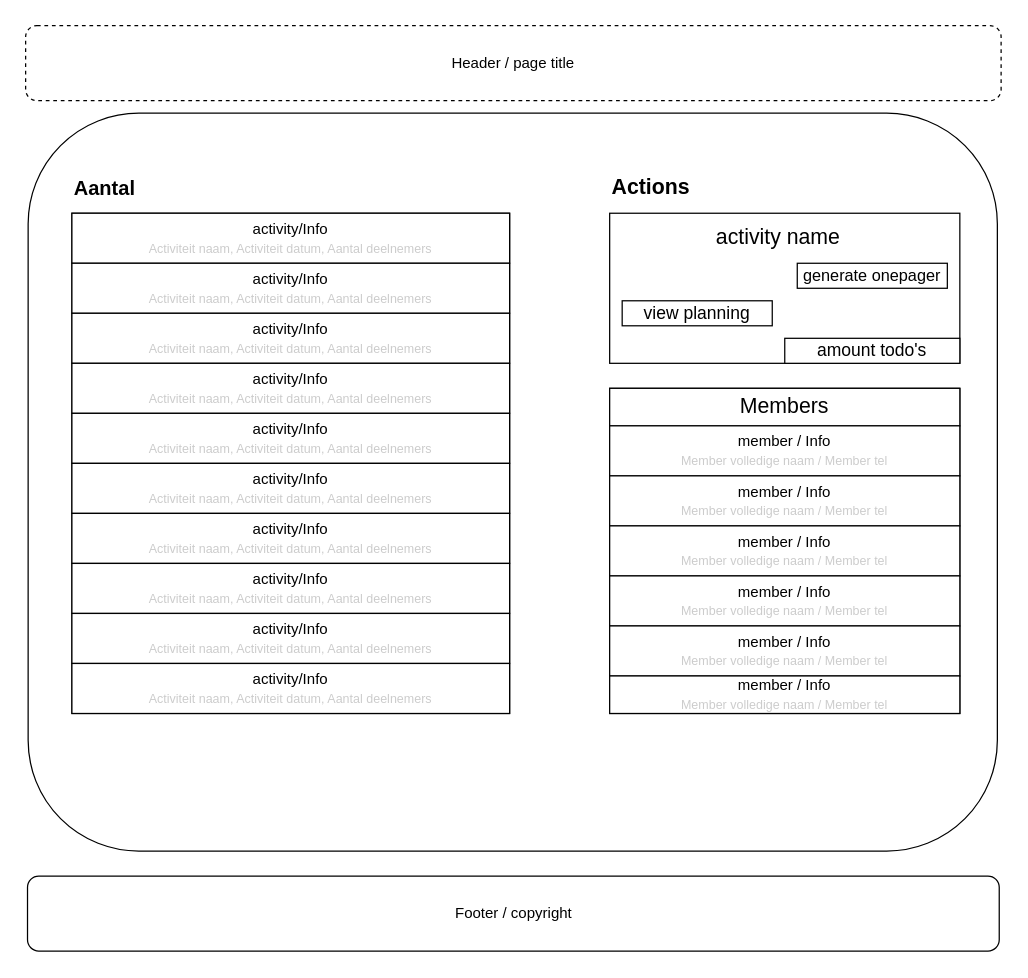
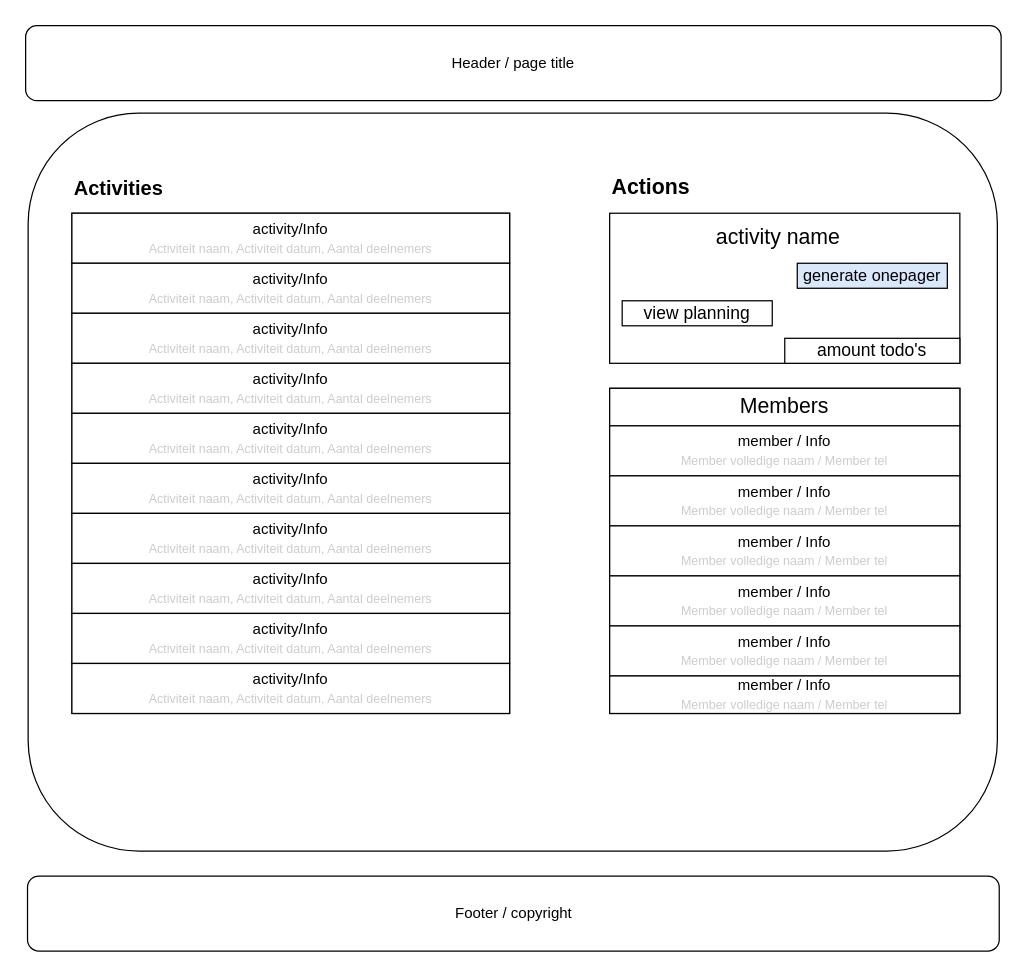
node "Header / page title": style dashed -> solid
node "Aantal": label "Aantal" -> "Activities"
node "generate onepager": fillcolor #ffffff -> #dae8fc
